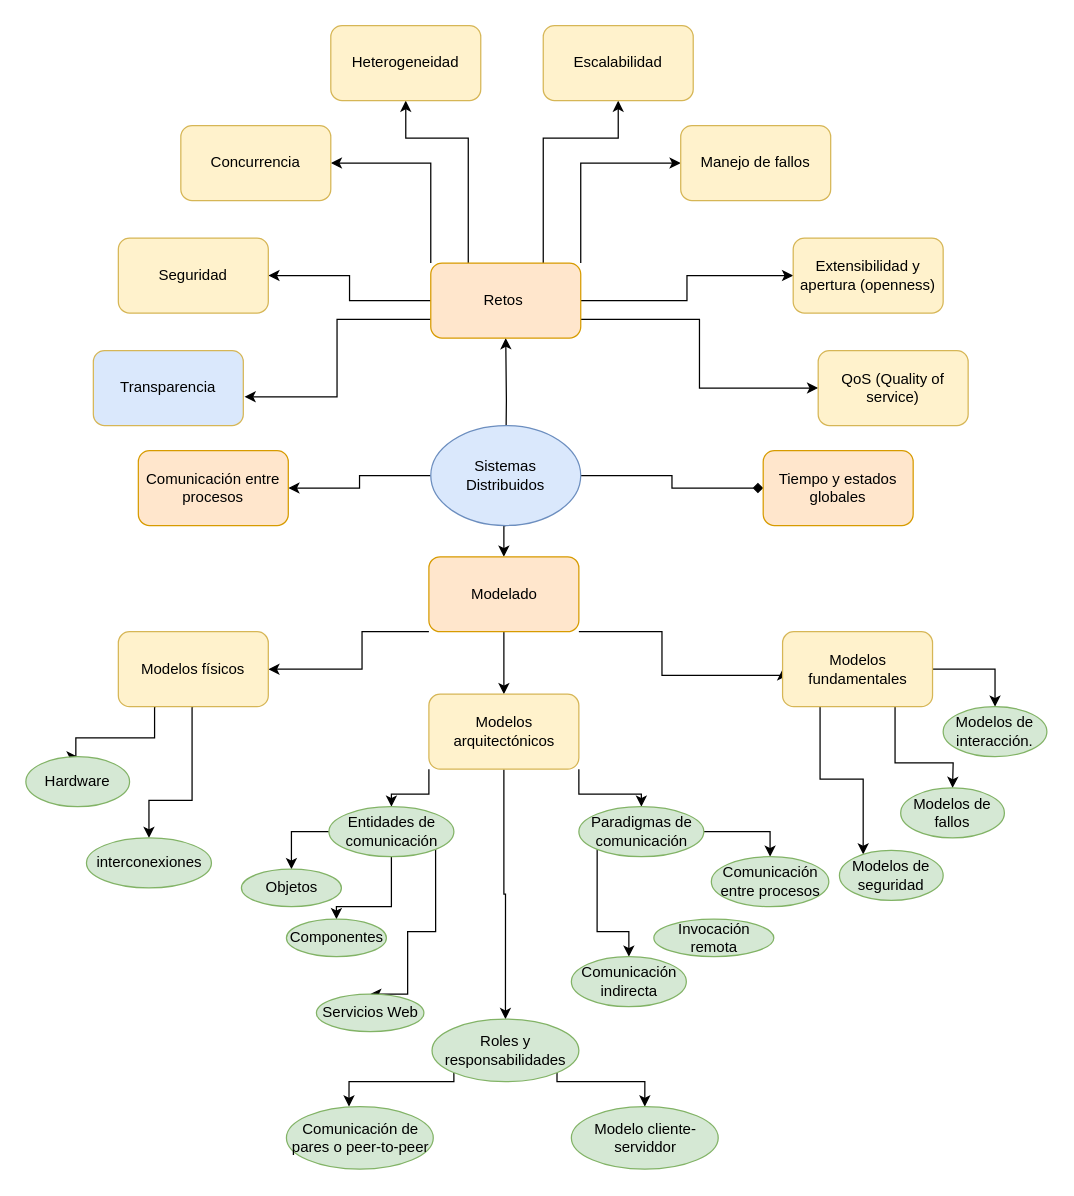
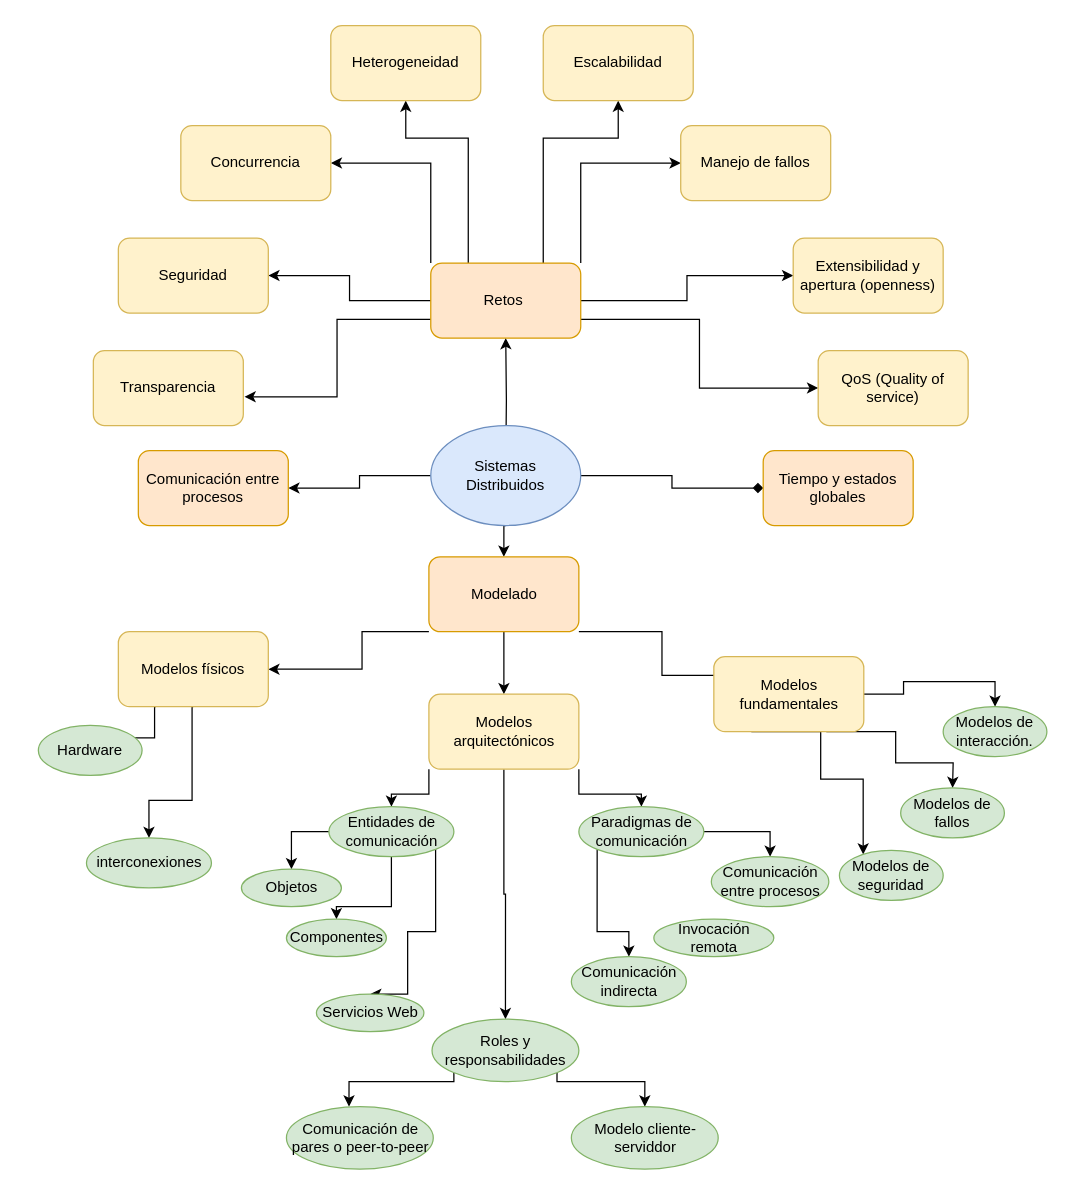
node "Transparencia": fillcolor #dae8fc -> #fff2cc
node "Modelos fundamentales": moved (858, 669) -> (789, 694)
node "Hardware": moved (78, 782) -> (90, 751)
